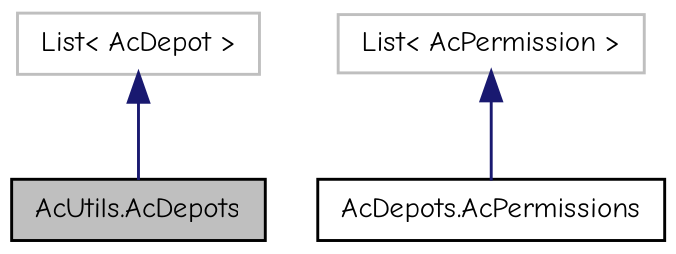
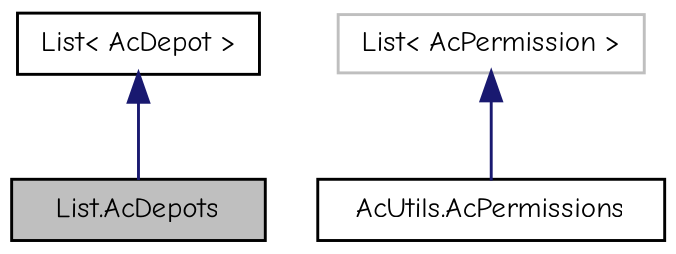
node "List< AcDepot >": color grey75 -> black
node "AcUtils.AcDepots": label "AcUtils.AcDepots" -> "List.AcDepots"
node "AcDepots.AcPermissions": label "AcDepots.AcPermissions" -> "AcUtils.AcPermissions"
